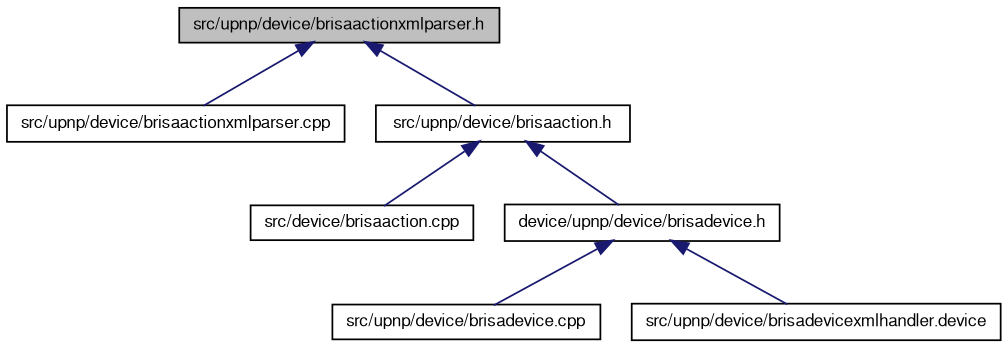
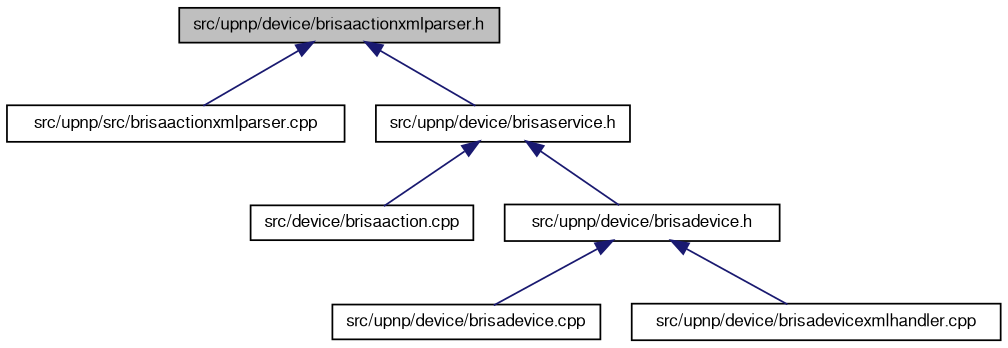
node "src/upnp/device/brisaactionxmlparser.cpp": label "src/upnp/device/brisaactionxmlparser.cpp" -> "src/upnp/src/brisaactionxmlparser.cpp"
node "src/upnp/device/brisaaction.h": label "src/upnp/device/brisaaction.h" -> "src/upnp/device/brisaservice.h"
node "device/upnp/device/brisadevice.h": label "device/upnp/device/brisadevice.h" -> "src/upnp/device/brisadevice.h"
node "src/upnp/device/brisadevicexmlhandler.device": label "src/upnp/device/brisadevicexmlhandler.device" -> "src/upnp/device/brisadevicexmlhandler.cpp"
